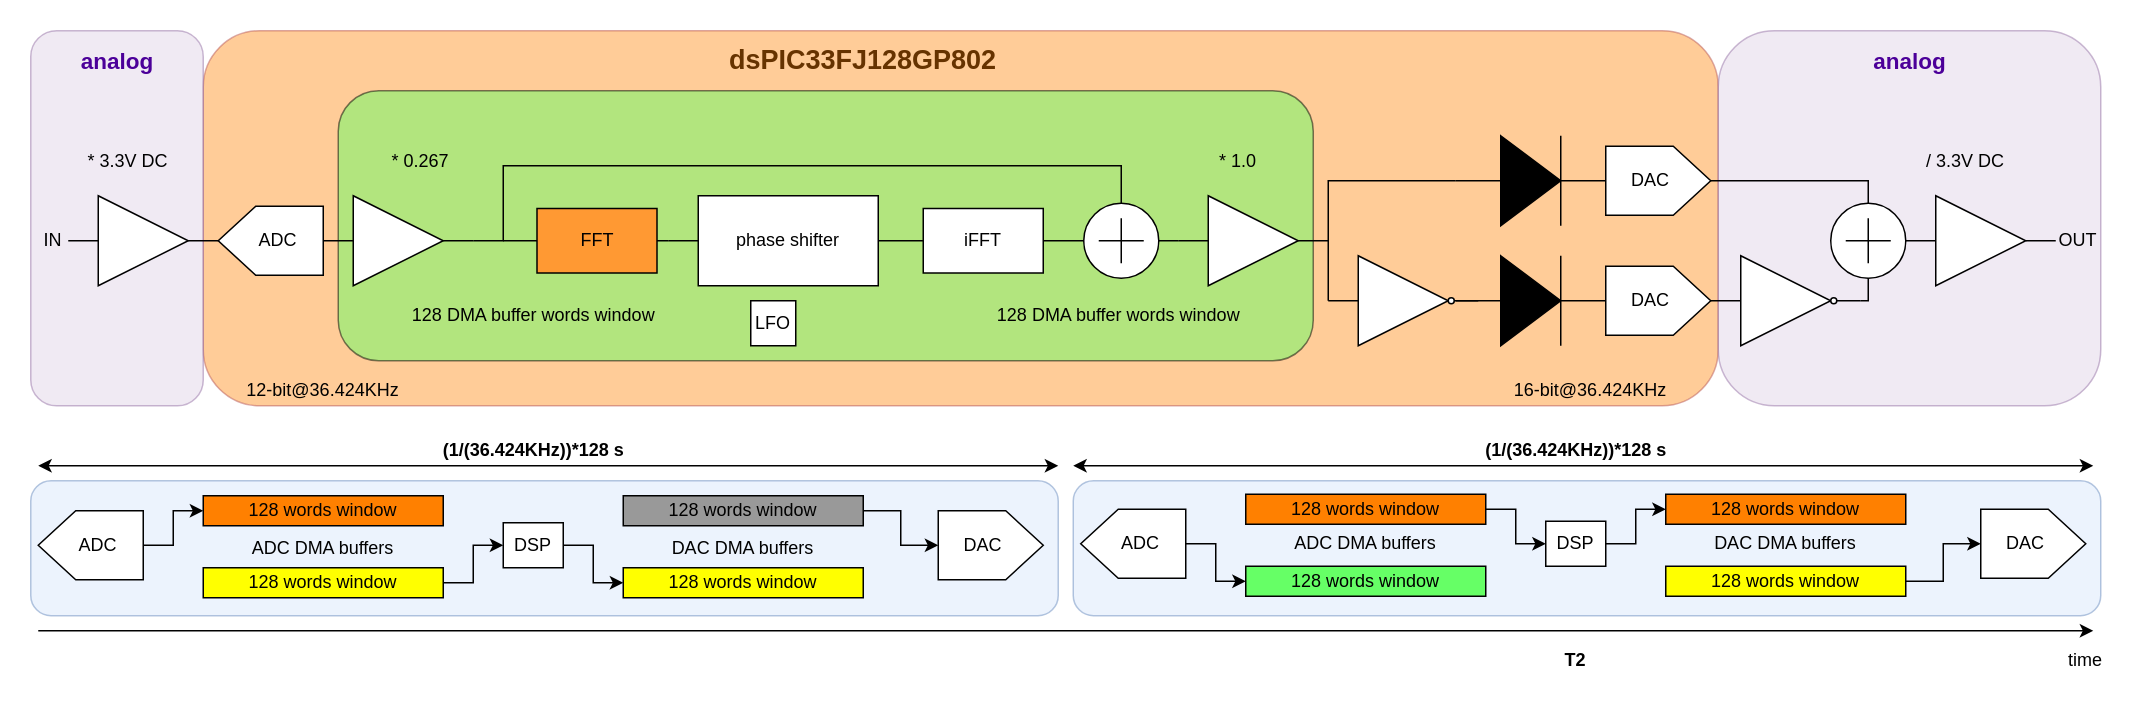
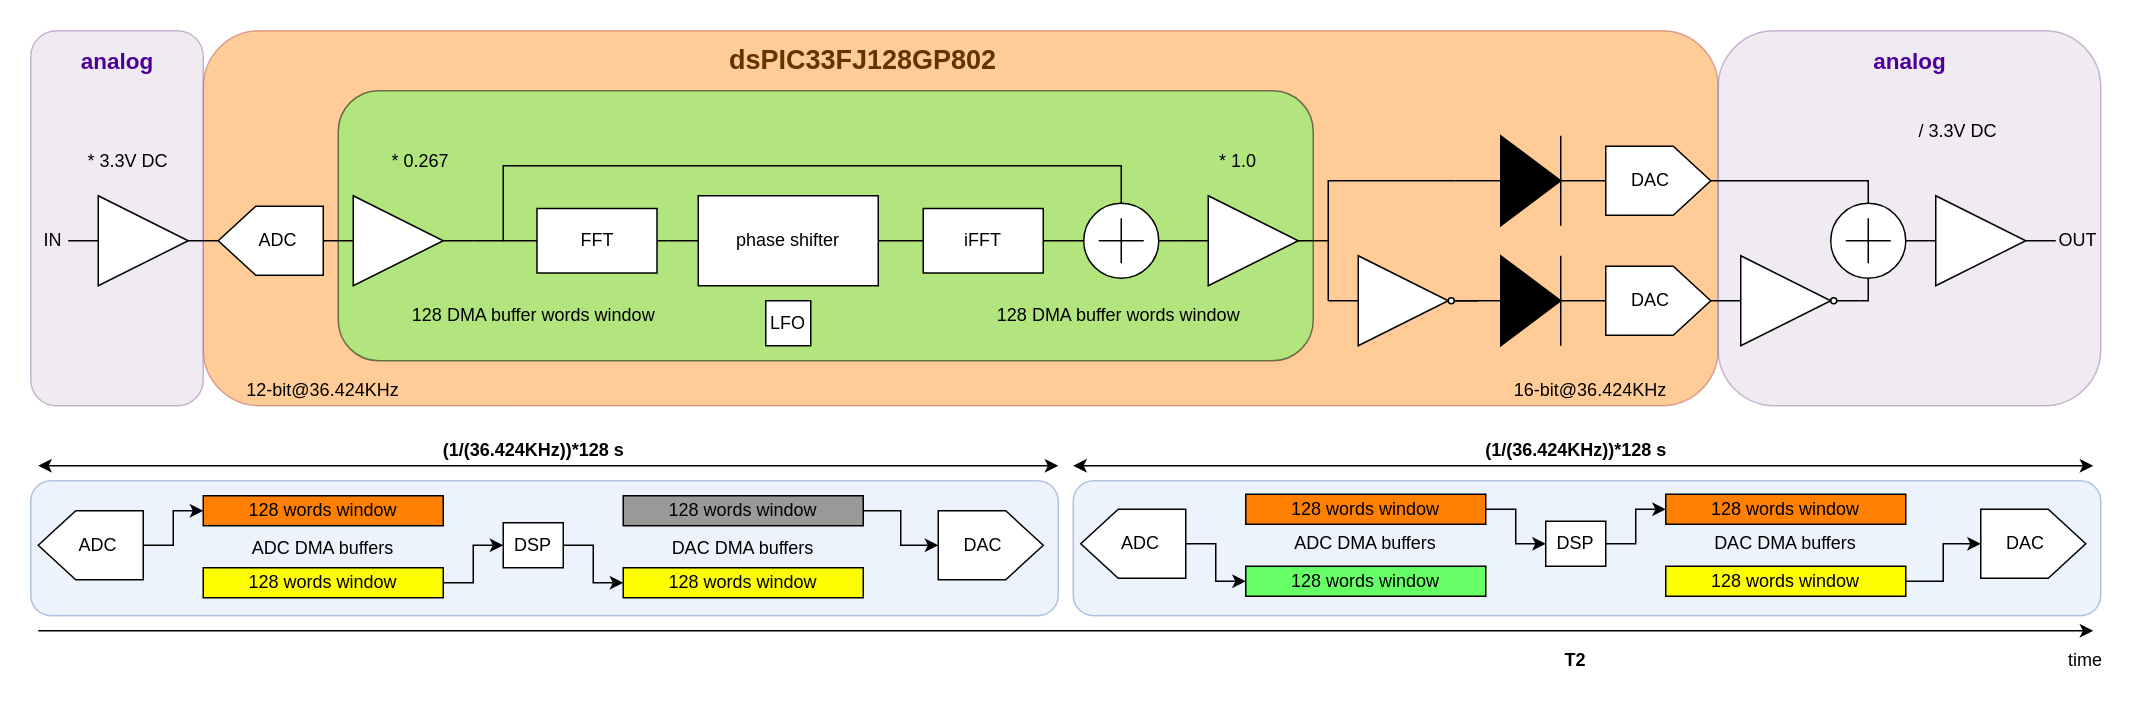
node "/ 3.3V DC": moved (1966, 161) -> (1958, 131)
node "FFT": fillcolor #ff9933 -> #ffffff
node "LFO": moved (773, 323) -> (788, 323)
